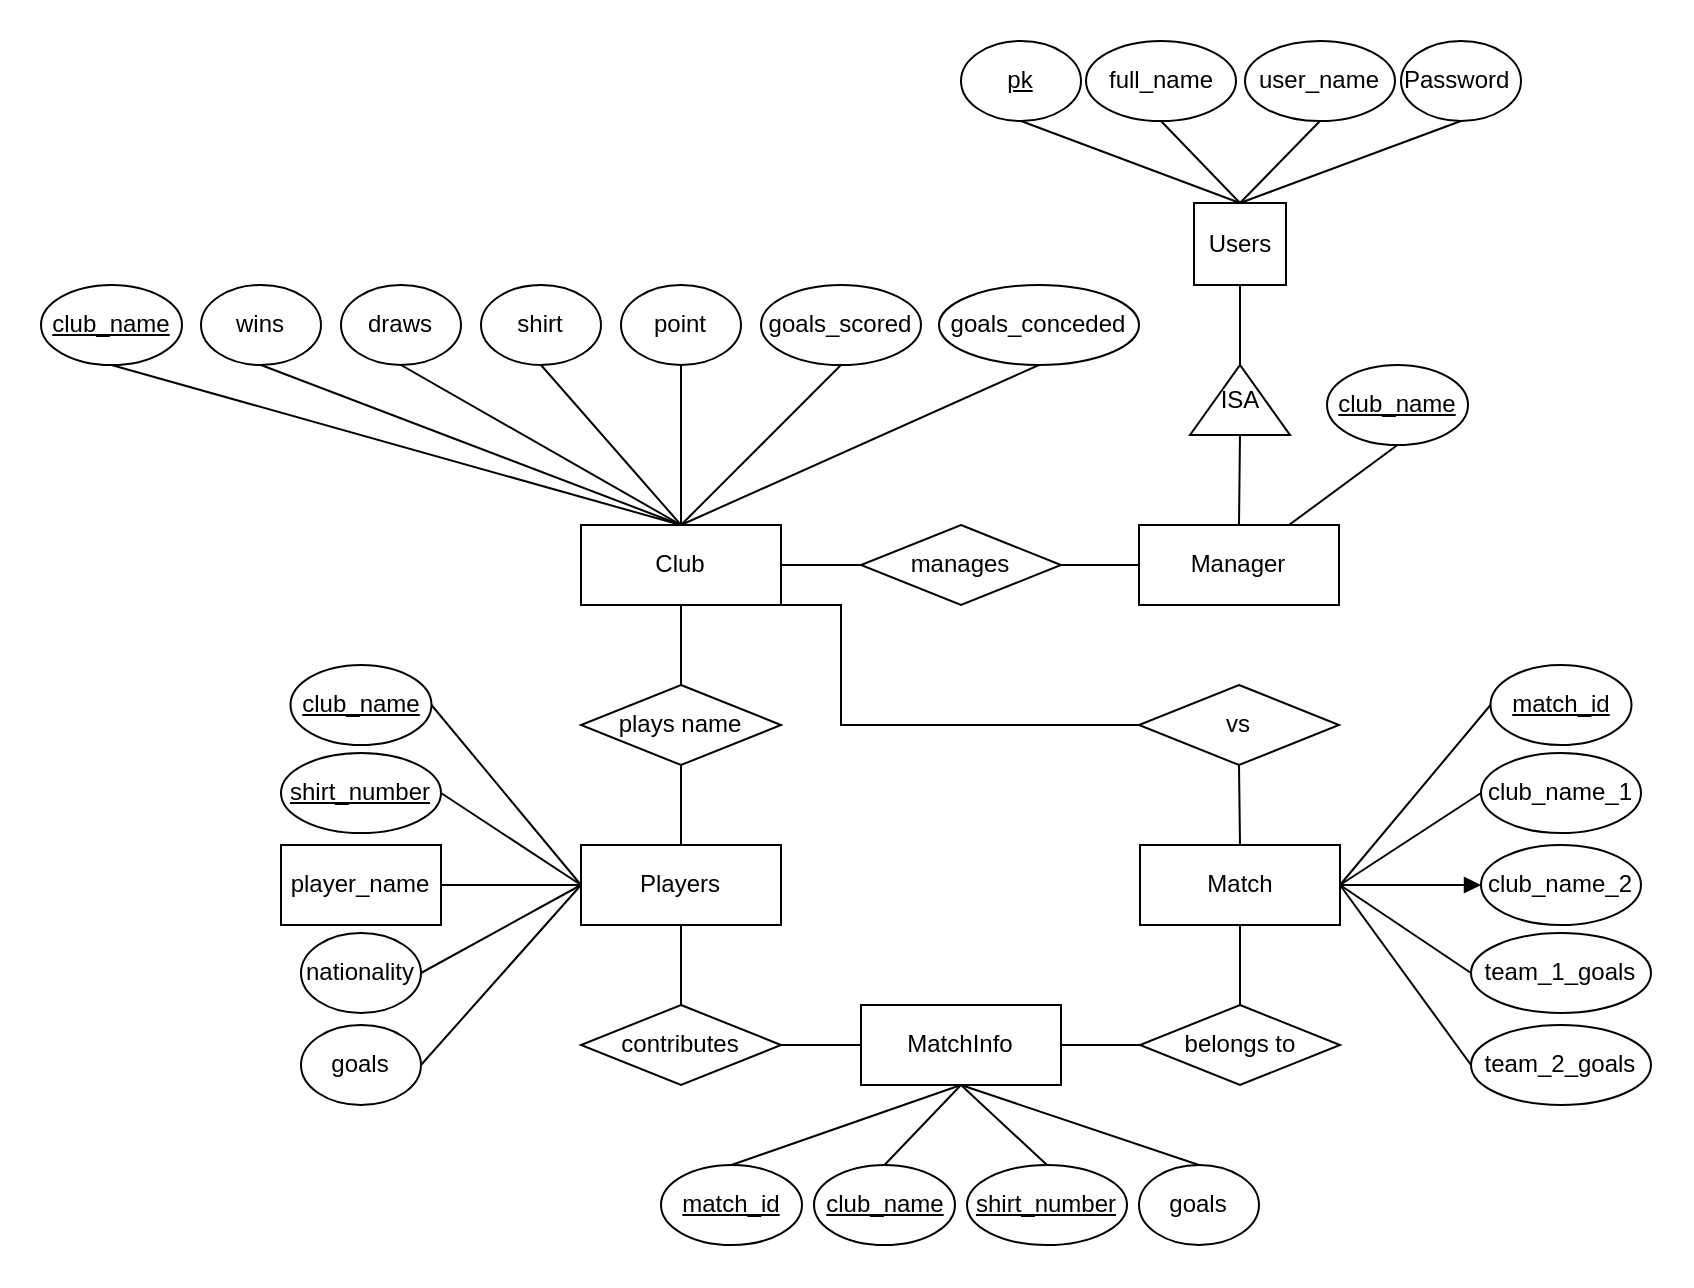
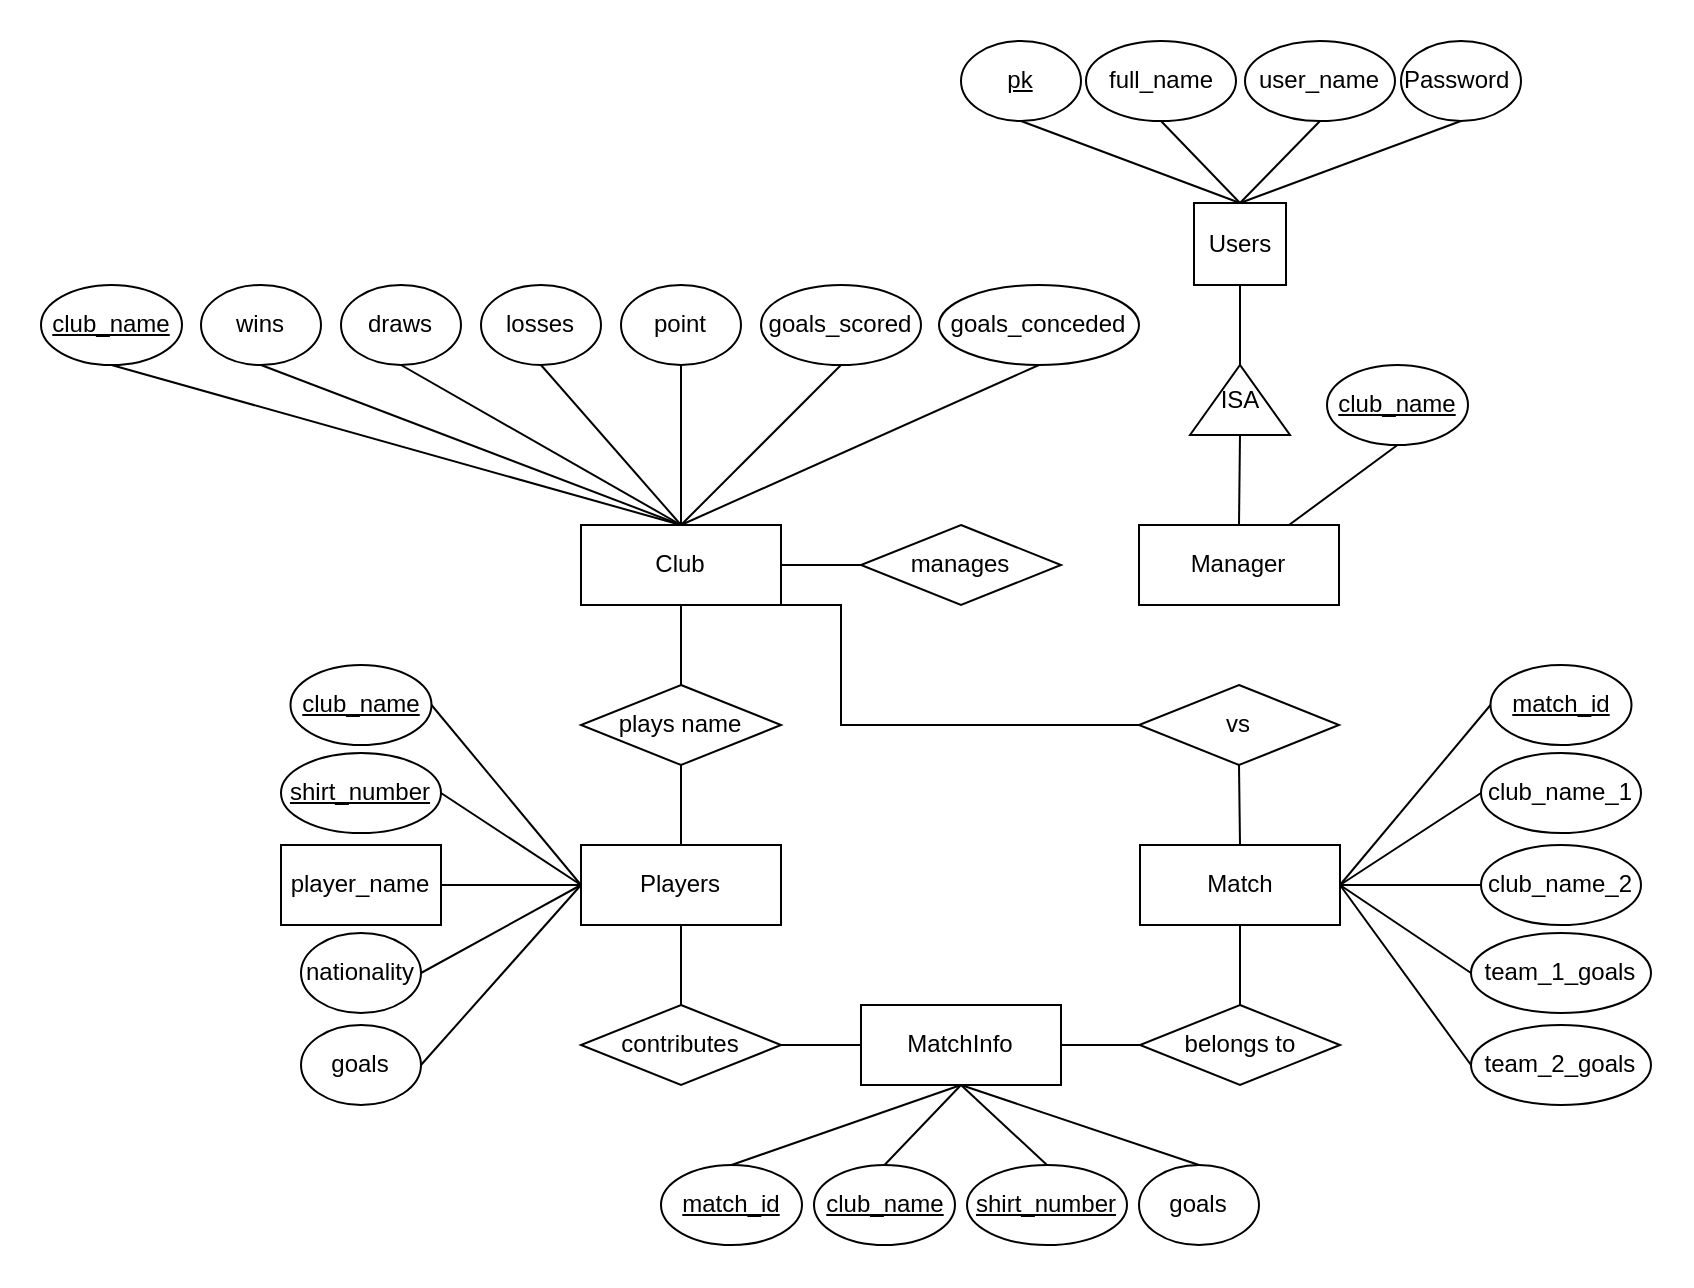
node "shirt": label "shirt" -> "losses"
edge "manages" -- "Manager": removed
edge "Match" -> "club_name_2": arrowhead block -> none
